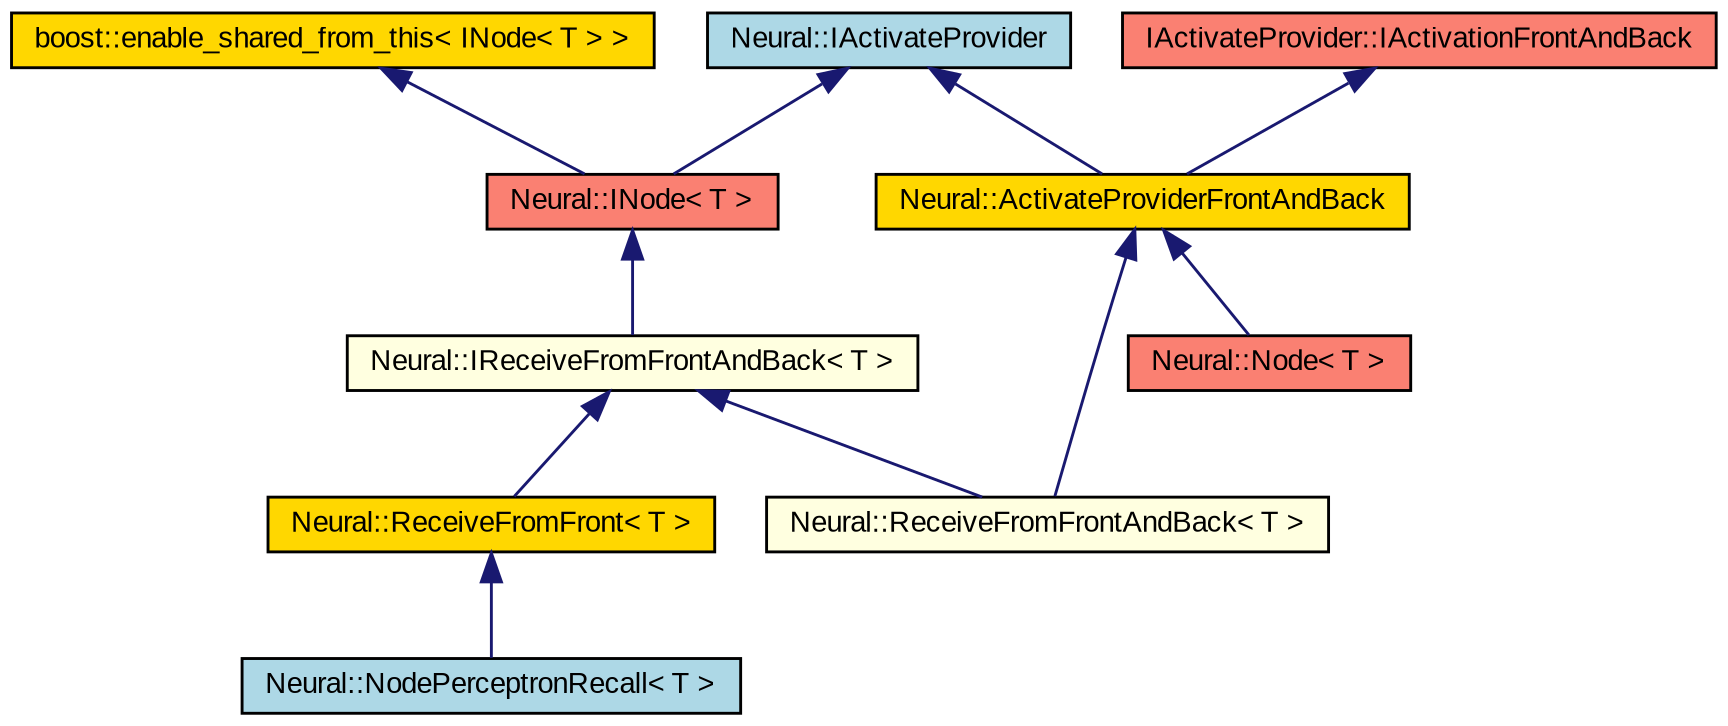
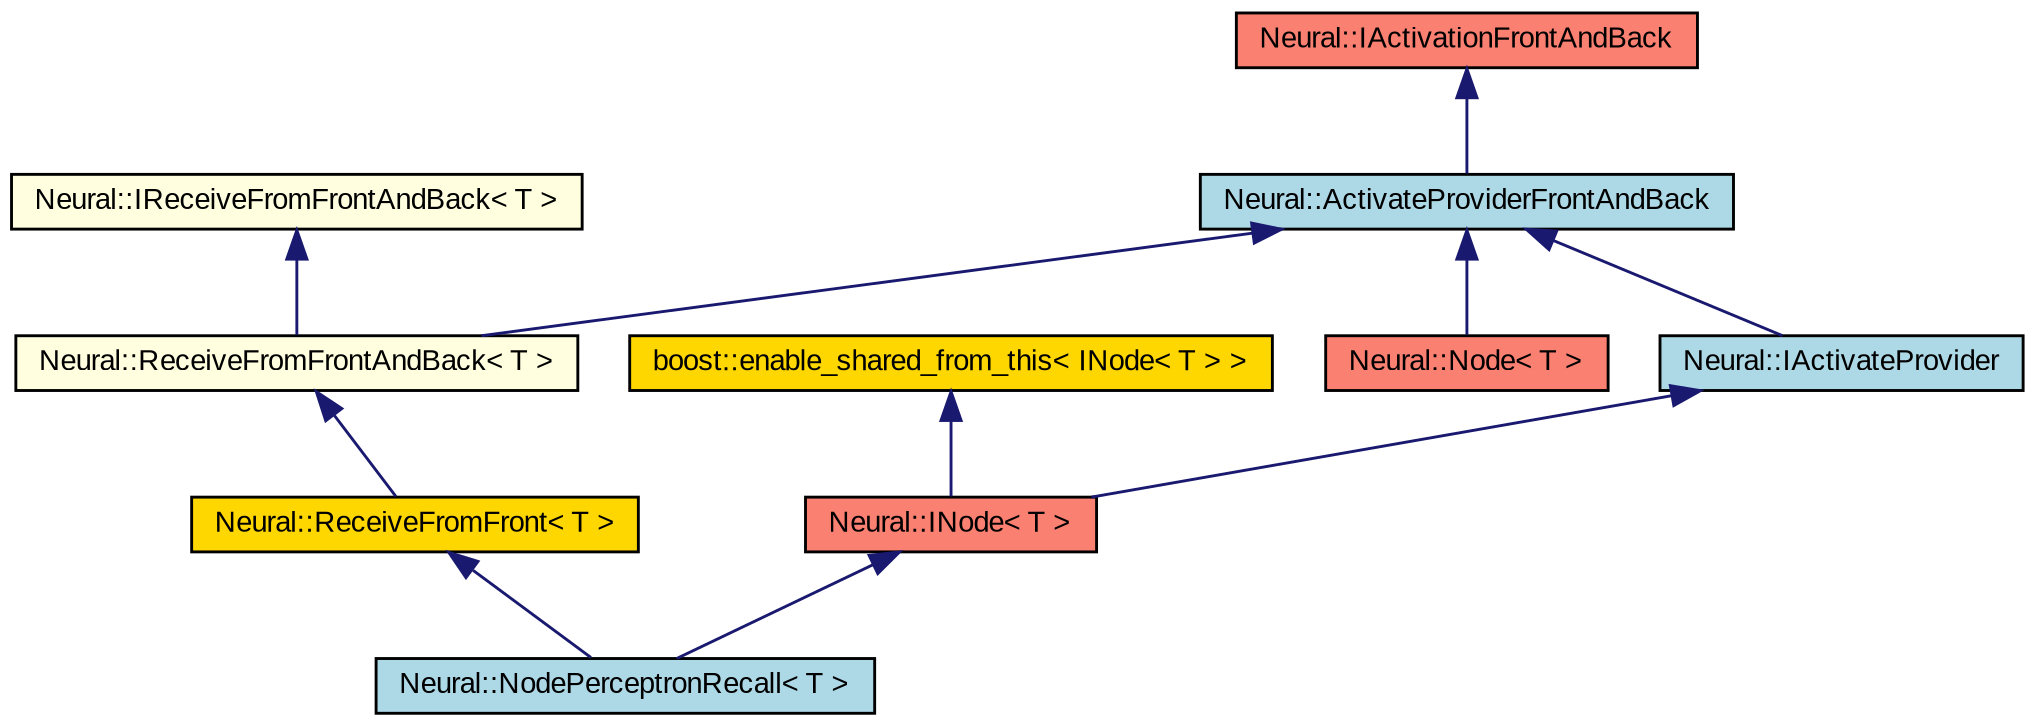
node "IActivateProvider::IActivationFrontAndBack": label "IActivateProvider::IActivationFrontAndBack" -> "Neural::IActivationFrontAndBack"
edge "Neural::ActivateProviderFrontAndBack" -> "Neural::IActivateProvider": reversed
node "Neural::ActivateProviderFrontAndBack": fillcolor gold -> lightblue
edge "Neural::IReceiveFromFrontAndBack< T >" -> "Neural::INode< T >": now "Neural::NodePerceptronRecall< T >" -> "Neural::INode< T >"
edge "Neural::ReceiveFromFront< T >" -> "Neural::IReceiveFromFrontAndBack< T >": now "Neural::ReceiveFromFront< T >" -> "Neural::ReceiveFromFrontAndBack< T >"
